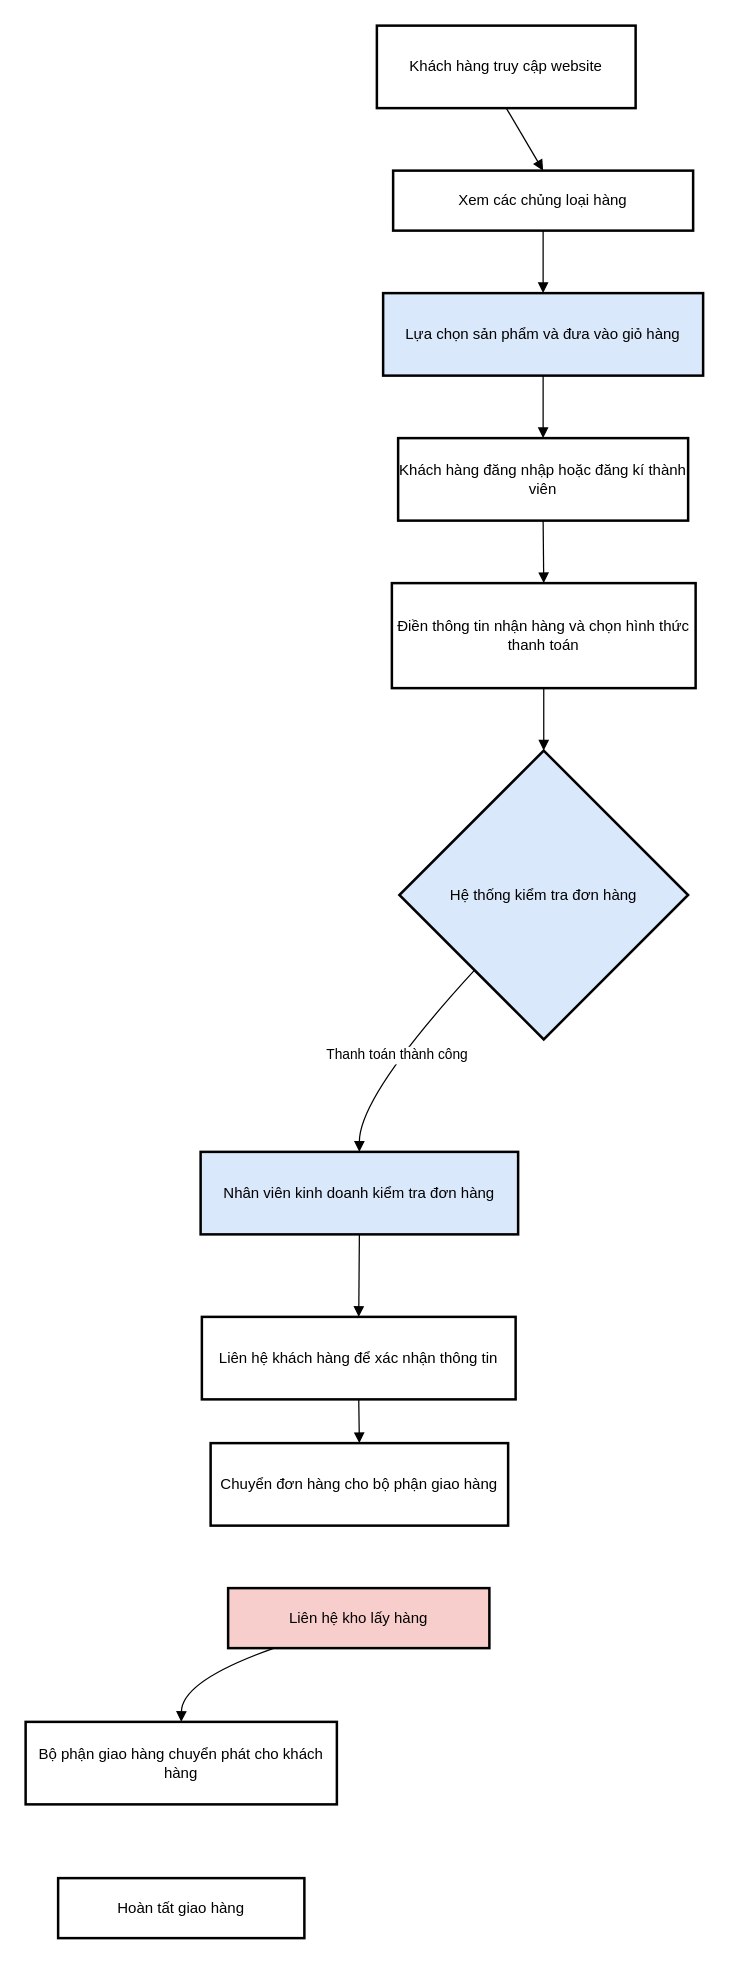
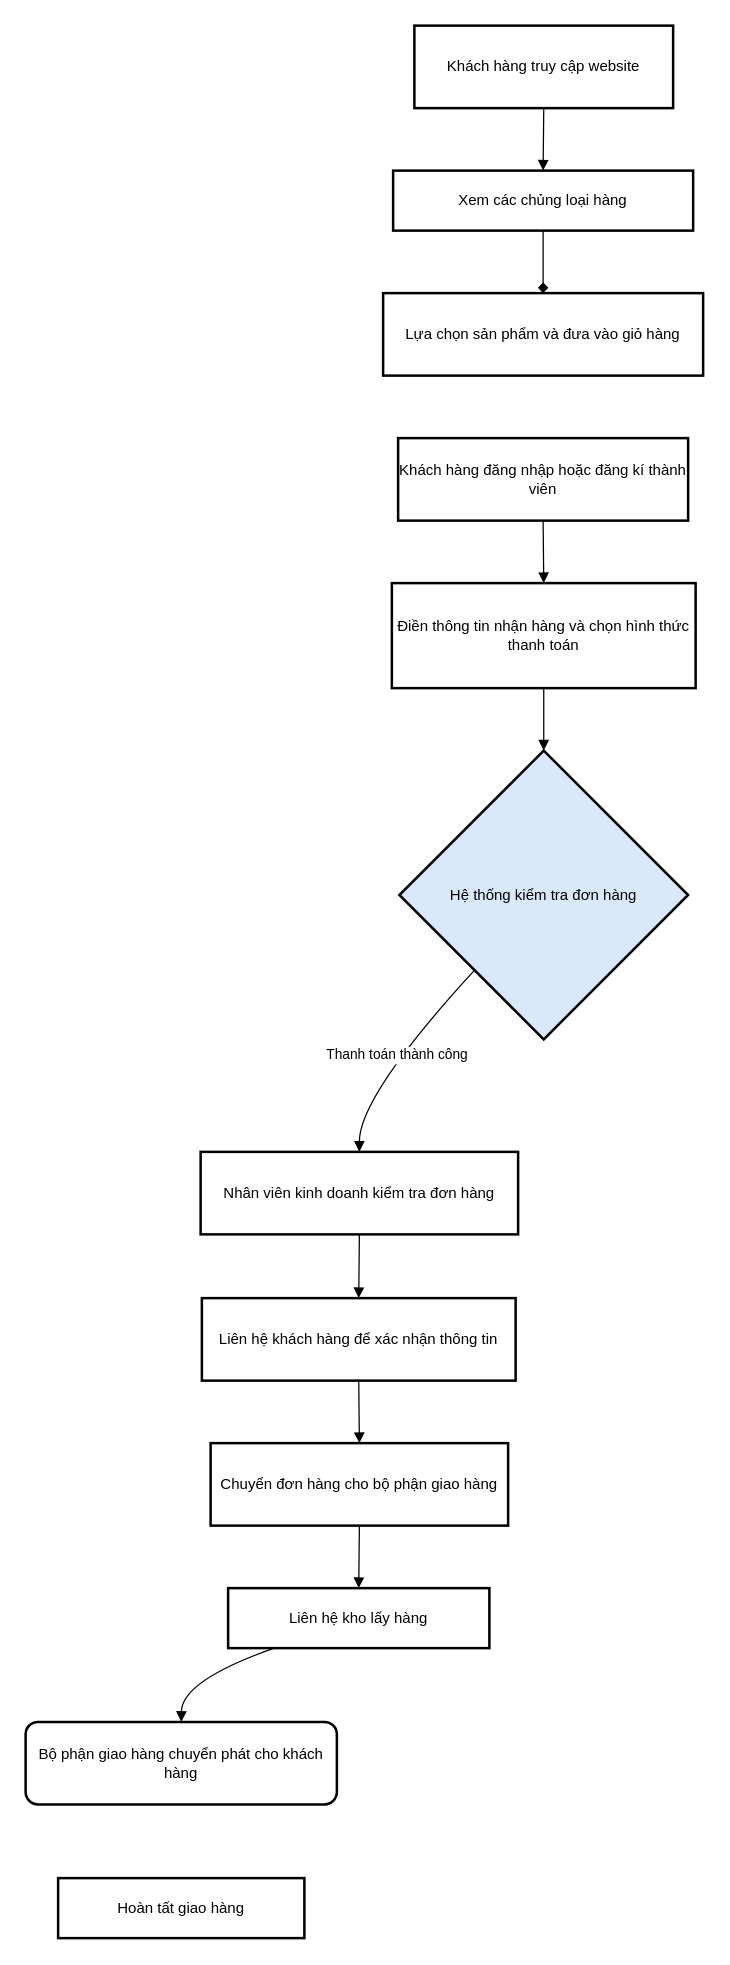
node "Khách hàng truy cập website": moved (506, 67) -> (544, 67)
edge "Xem các chủng loại hàng" -> "Lựa chọn sản phẩm và đưa vào giỏ hàng": arrowhead block -> diamond
node "Lựa chọn sản phẩm và đưa vào giỏ hàng": fillcolor #dae8fc -> #ffffff
edge "Lựa chọn sản phẩm và đưa vào giỏ hàng" -> "Khách hàng đăng nhập hoặc đăng kí thành viên": removed
node "Nhân viên kinh doanh kiểm tra đơn hàng": fillcolor #dae8fc -> #ffffff
node "Liên hệ khách hàng để xác nhận thông tin": moved (359, 1358) -> (359, 1339)
edge "Chuyển đơn hàng cho bộ phận giao hàng" -> "Liên hệ kho lấy hàng": added
node "Liên hệ kho lấy hàng": fillcolor #f8cecc -> #ffffff
node "Bộ phận giao hàng chuyển phát cho khách hàng": shape rectangle -> rounded rectangle
